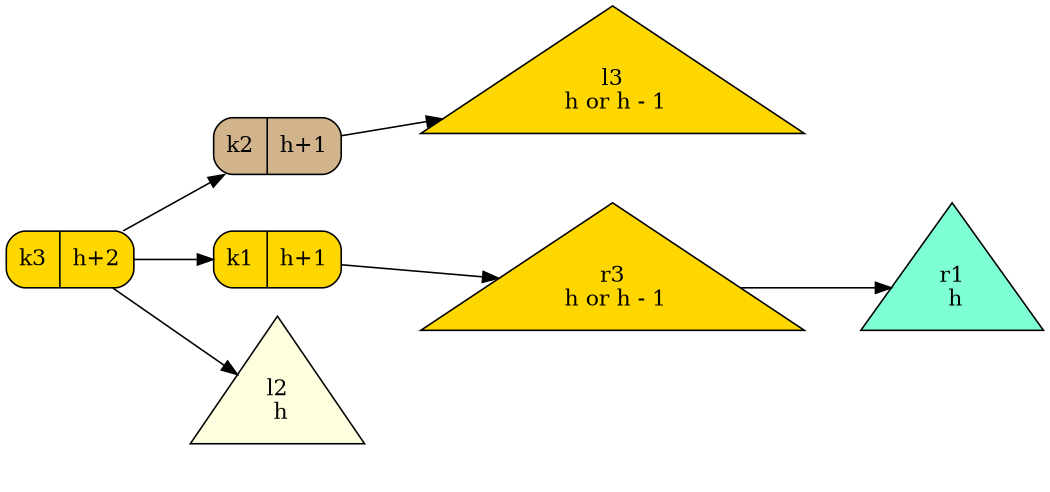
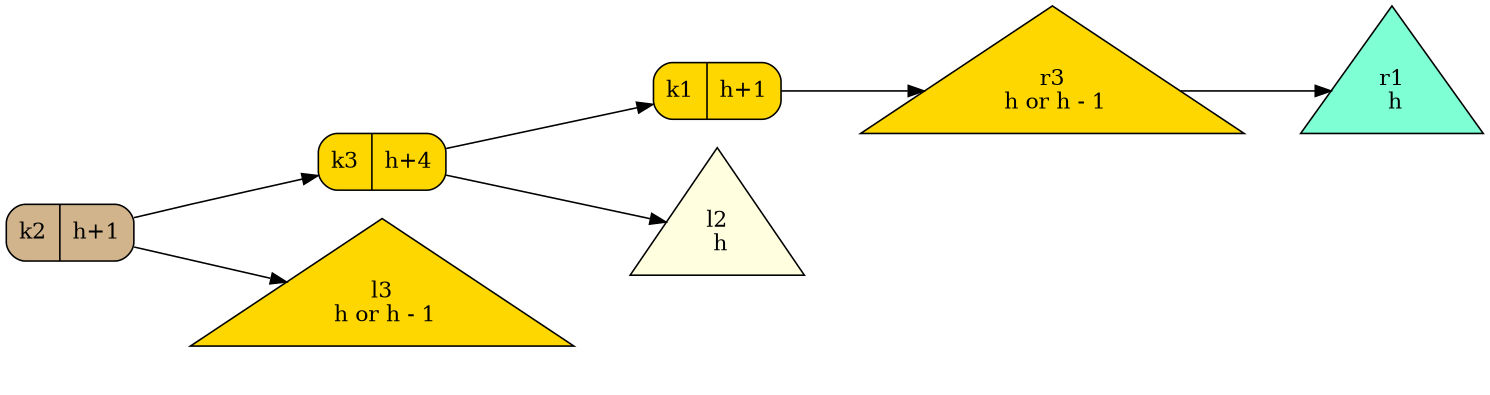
edge "k3" -> "k2": reversed
node "k3": text "h+2" -> "h+4"
